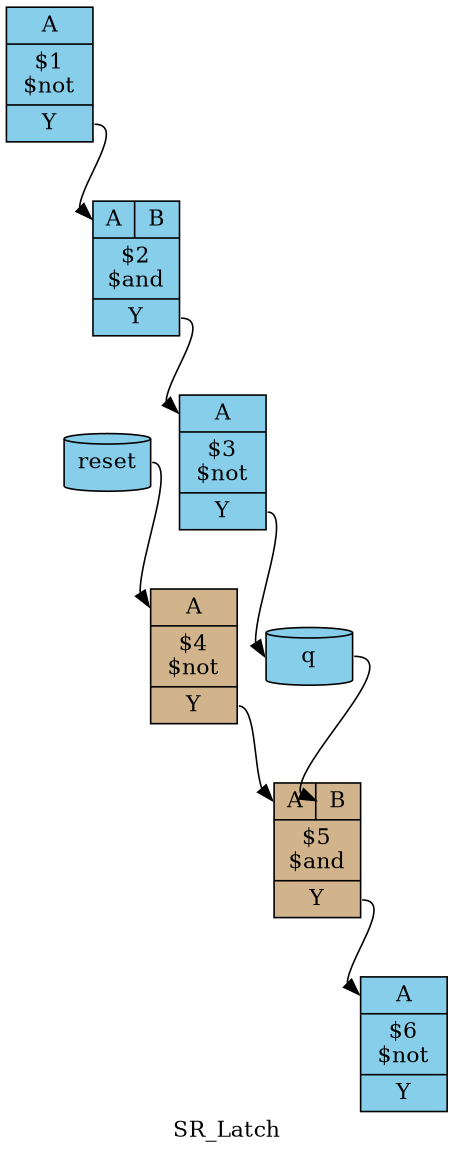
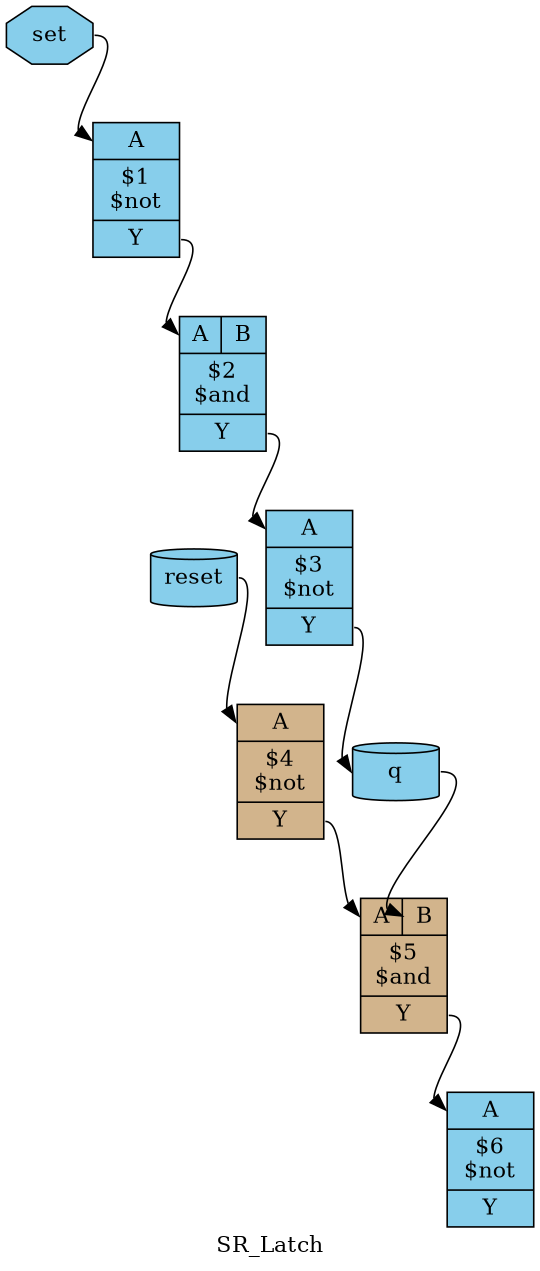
node "set": added
